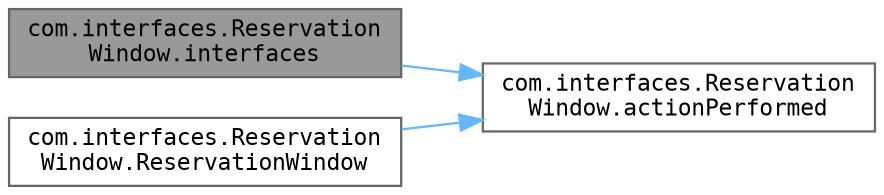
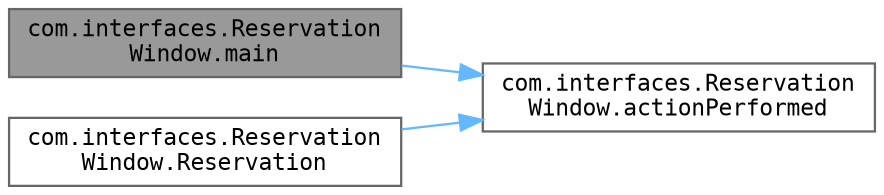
node "com.interfaces.Reservation Window.interfaces": label "com.interfaces.Reservation Window.interfaces" -> "com.interfaces.Reservation Window.main"
node "com.interfaces.Reservation Window.ReservationWindow": label "com.interfaces.Reservation Window.ReservationWindow" -> "com.interfaces.Reservation Window.Reservation"
